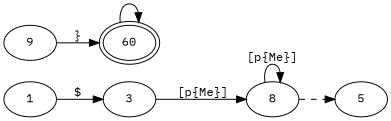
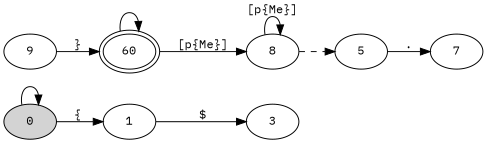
node "7": added
edge "3" -> "8": now "60" -> "8"
node "0": added
